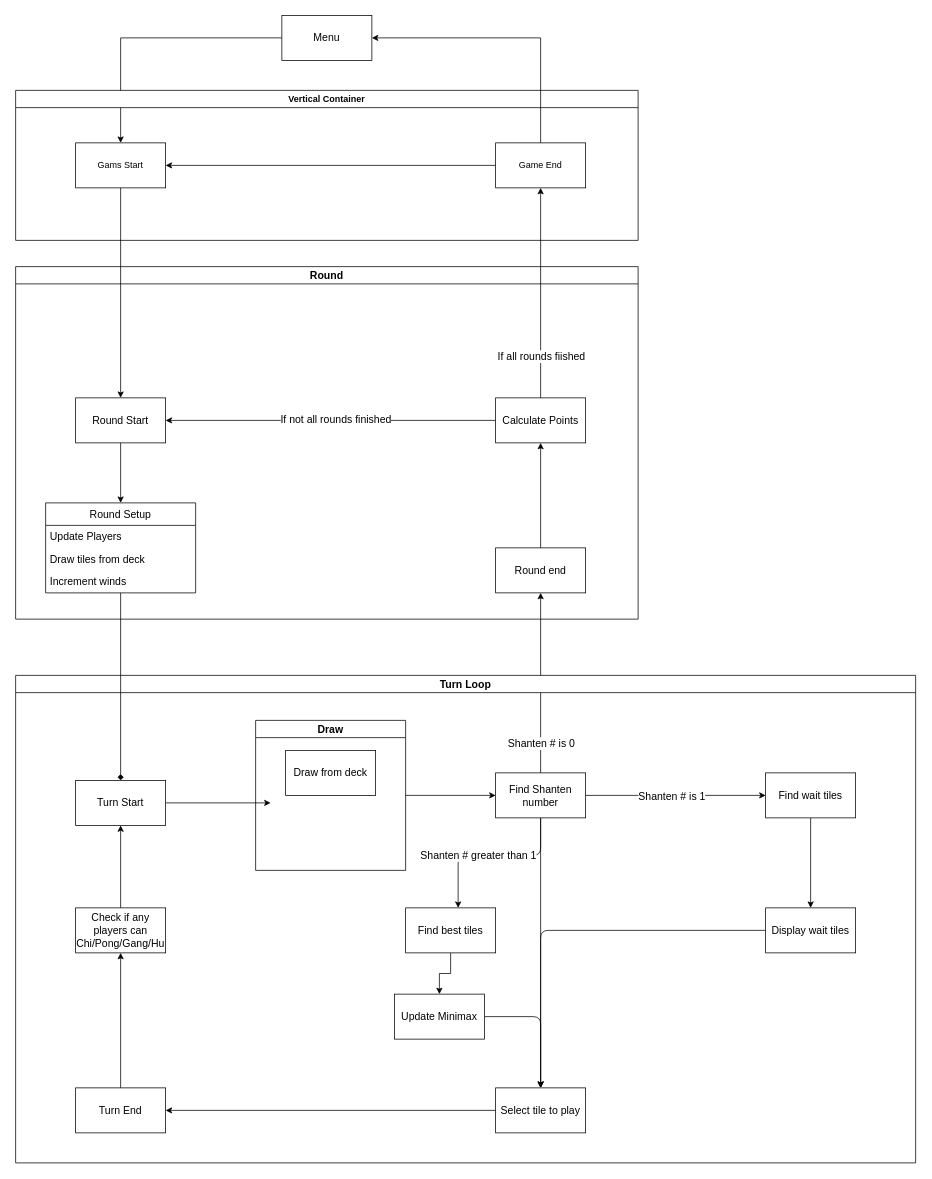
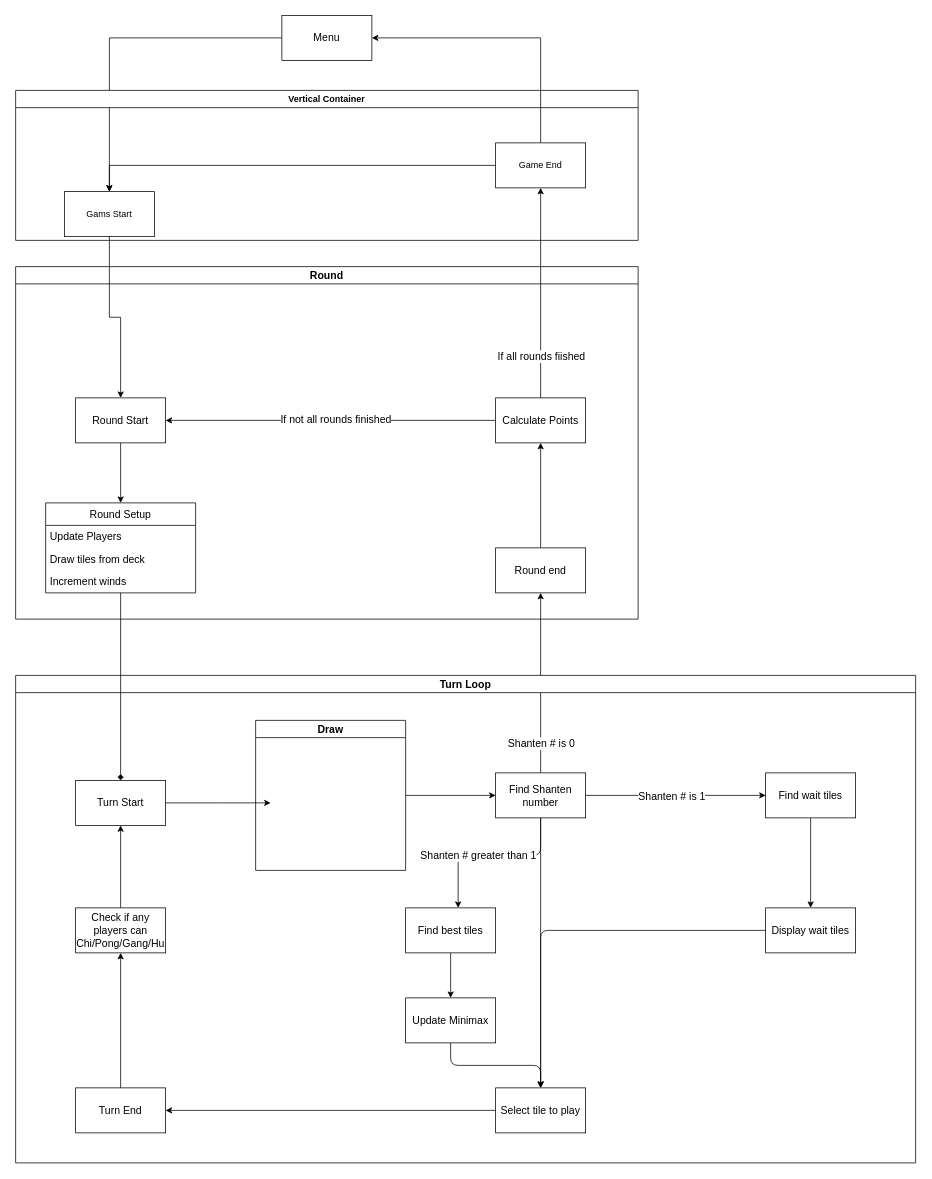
node "Gams Start": moved (120, 165) -> (109, 214)
node "Draw from deck": removed
node "Update Minimax": moved (439, 1017) -> (450, 1020)
